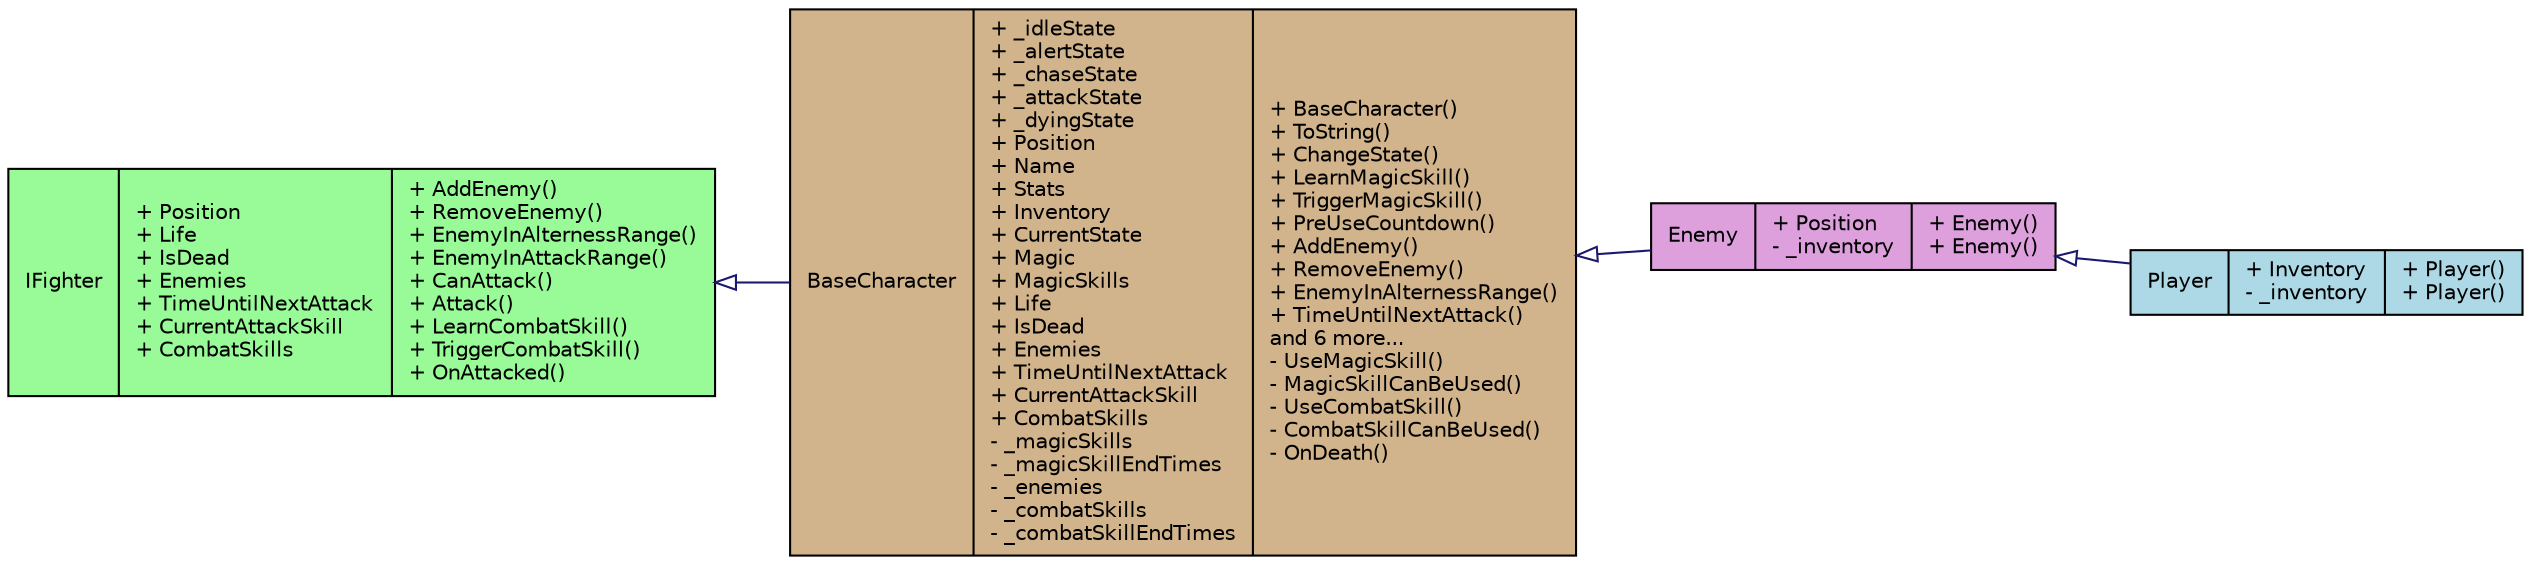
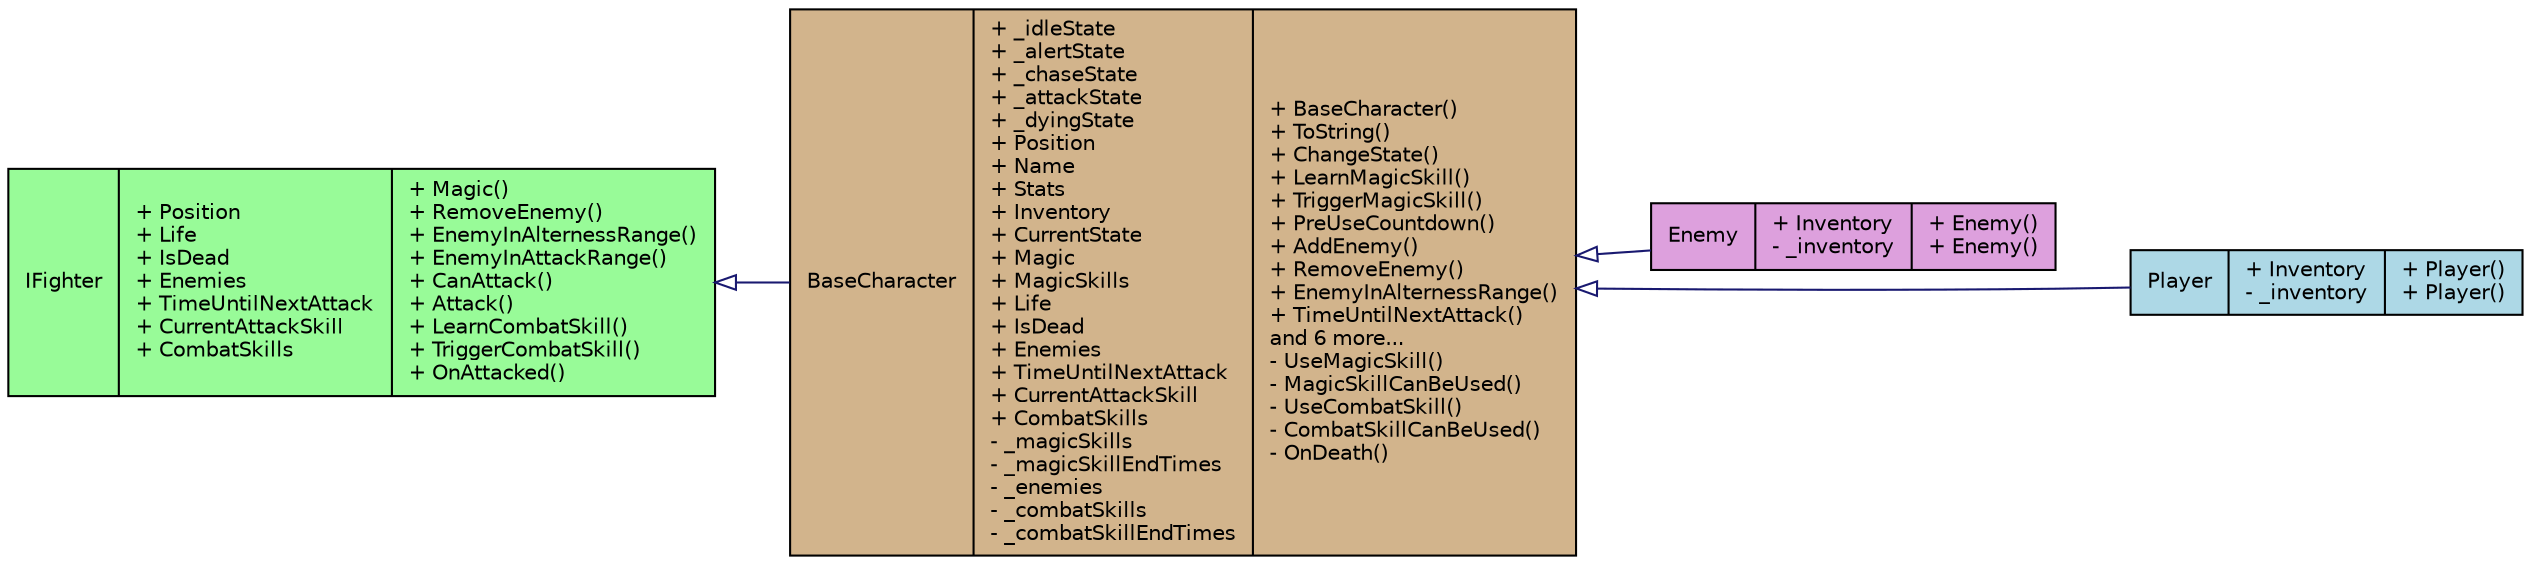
node "IFighter": text "+ AddEnemy()" -> "+ Magic()"
node "Enemy": text "+ Position" -> "+ Inventory"
edge "Player" -> "Enemy": now "Player" -> "BaseCharacter"
